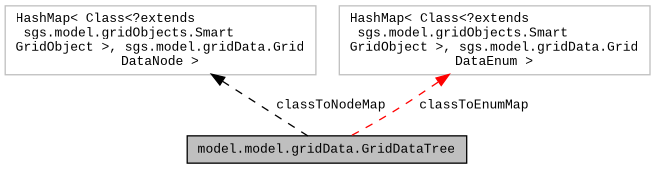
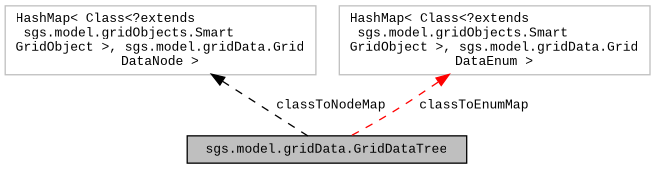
node "model.model.gridData.GridDataTree": label "model.model.gridData.GridDataTree" -> "sgs.model.gridData.GridDataTree"
